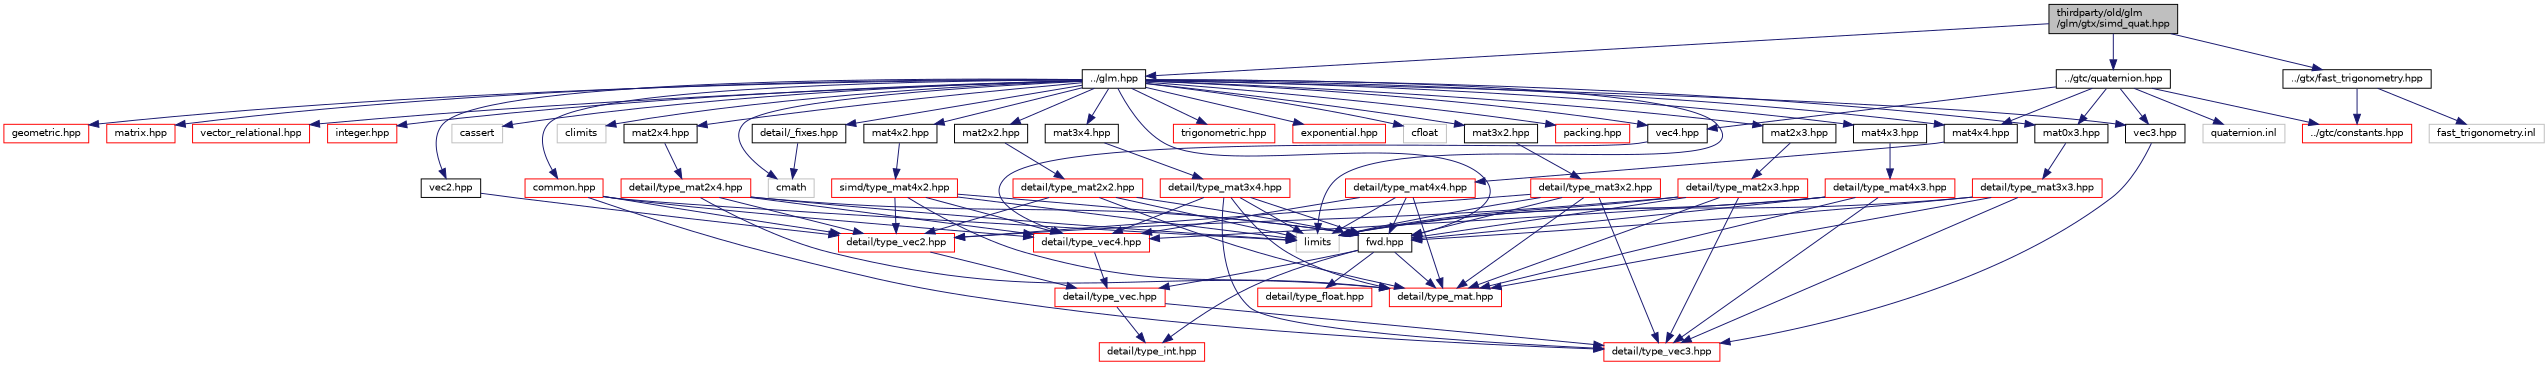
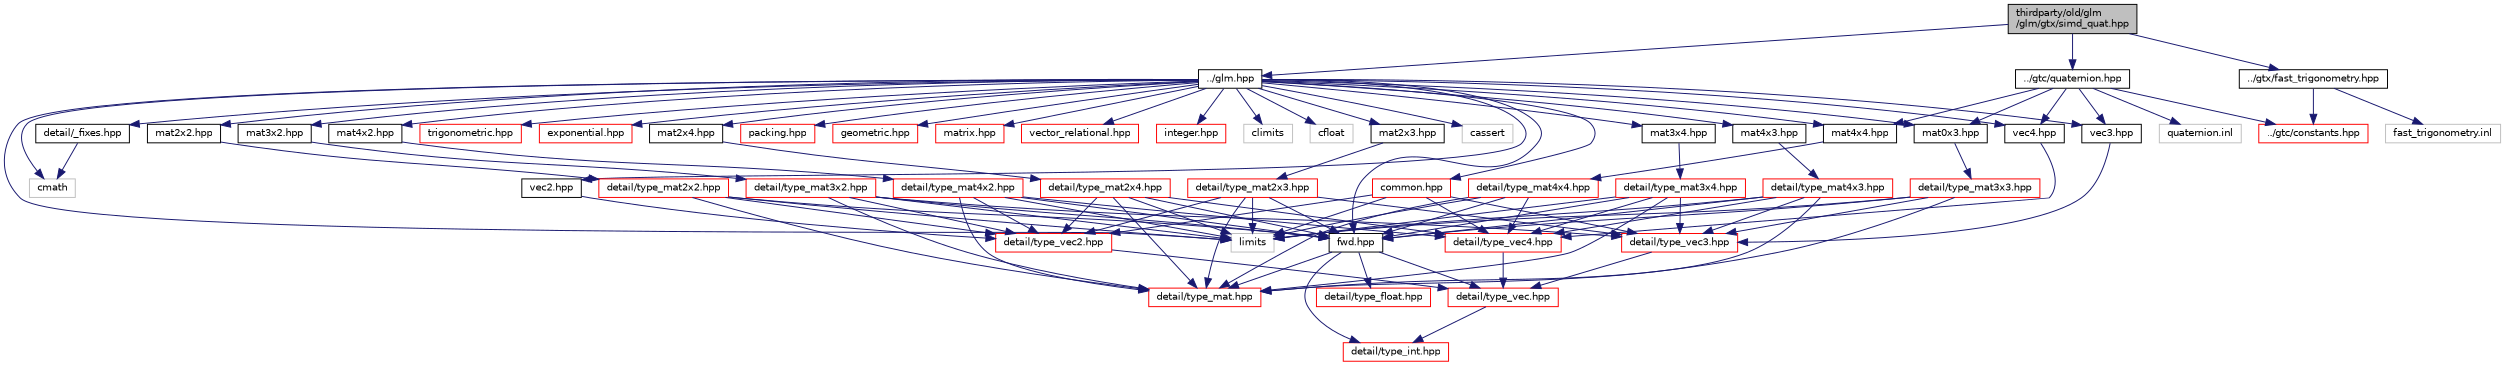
node "simd/type_mat4x2.hpp": label "simd/type_mat4x2.hpp" -> "detail/type_mat4x2.hpp"
edge "detail/type_vec.hpp" -> "detail/type_vec3.hpp": reversed
